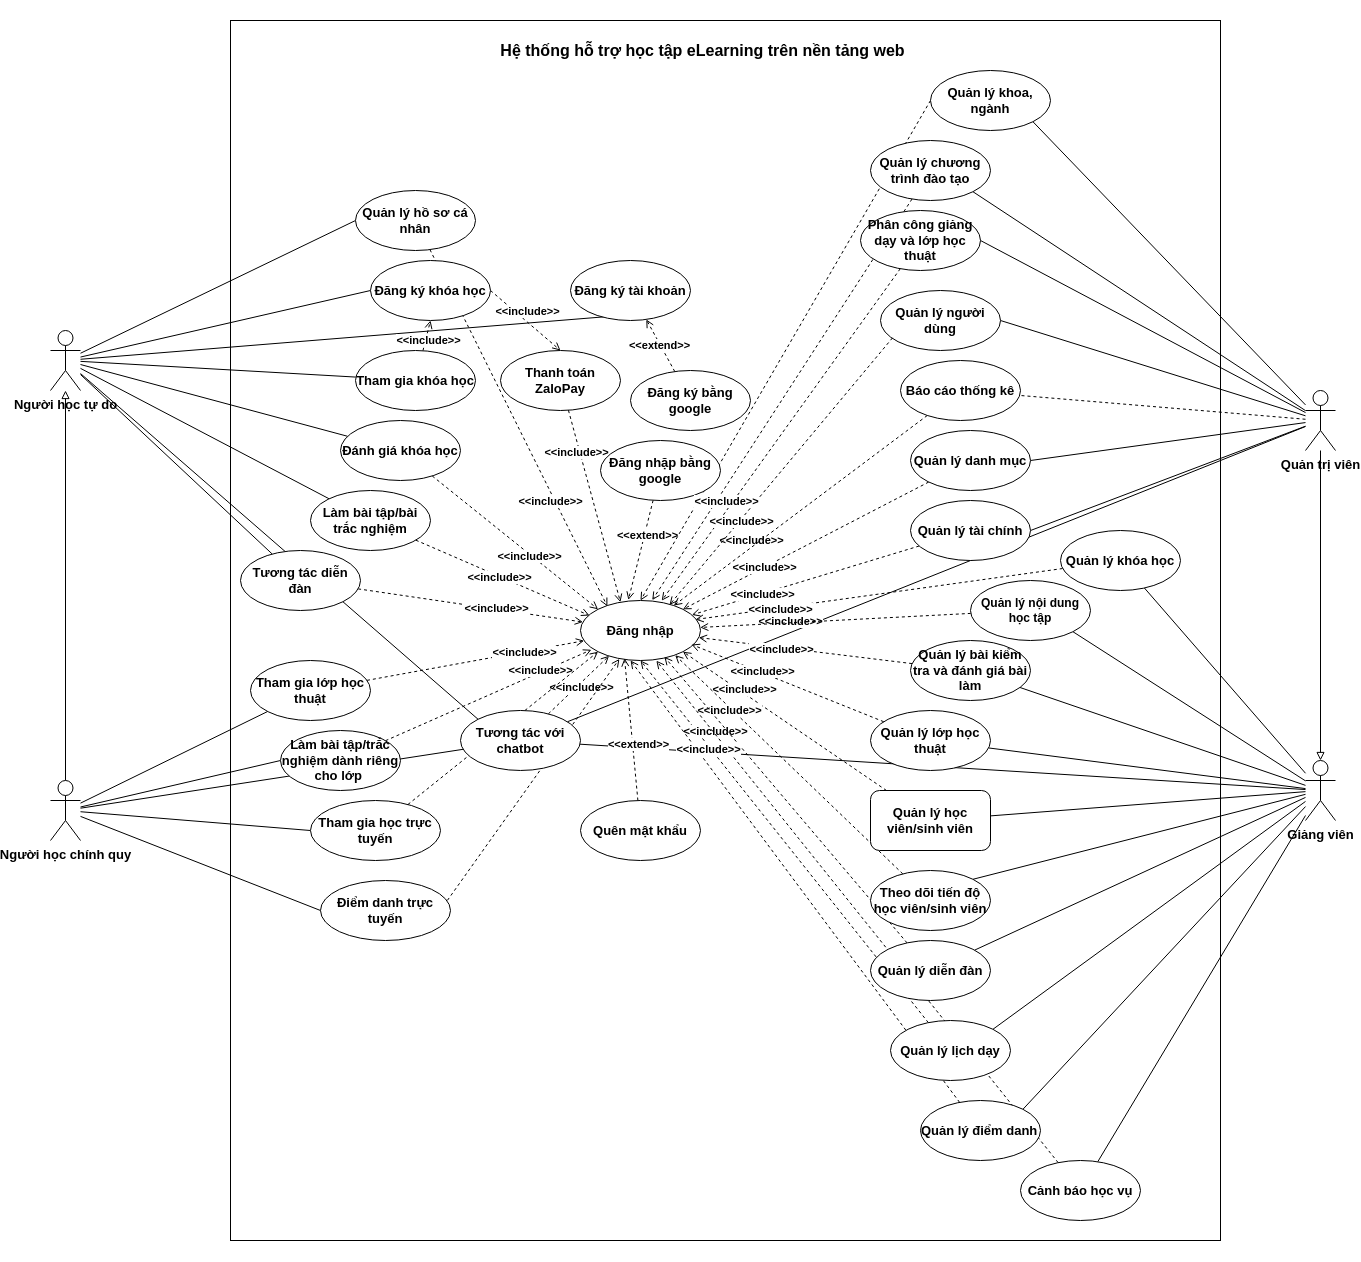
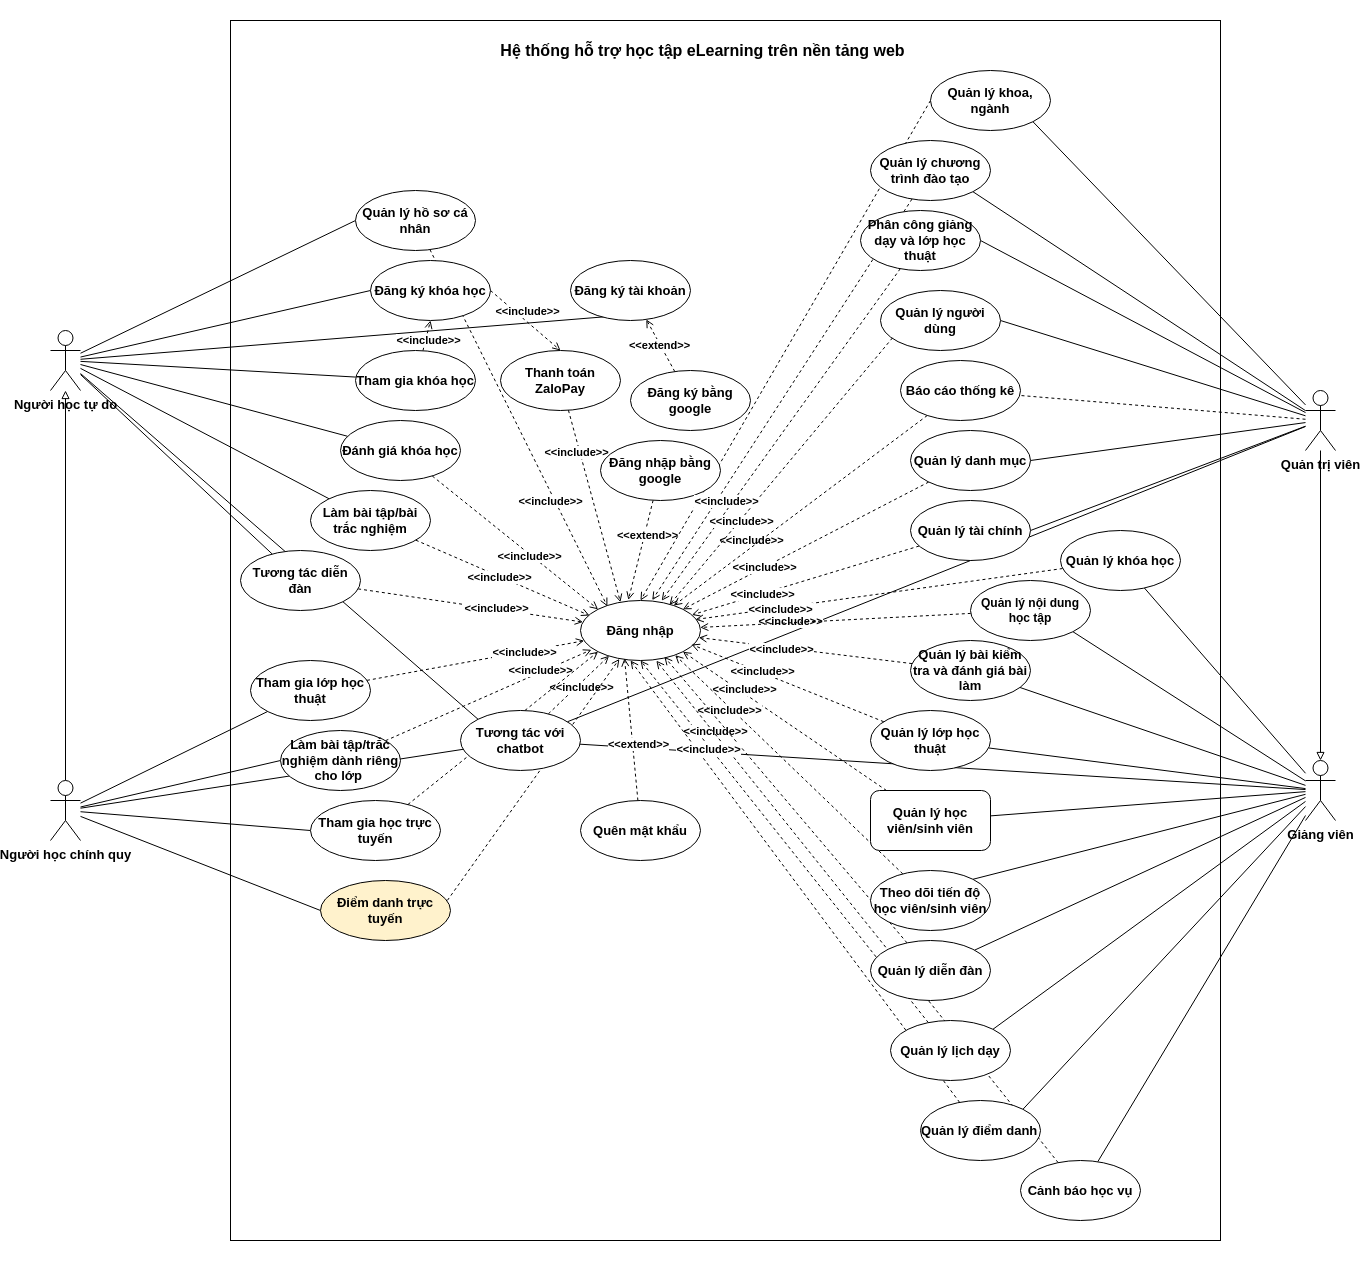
node "Điểm danh trực tuyến": fillcolor #ffffff -> #fff2cc
